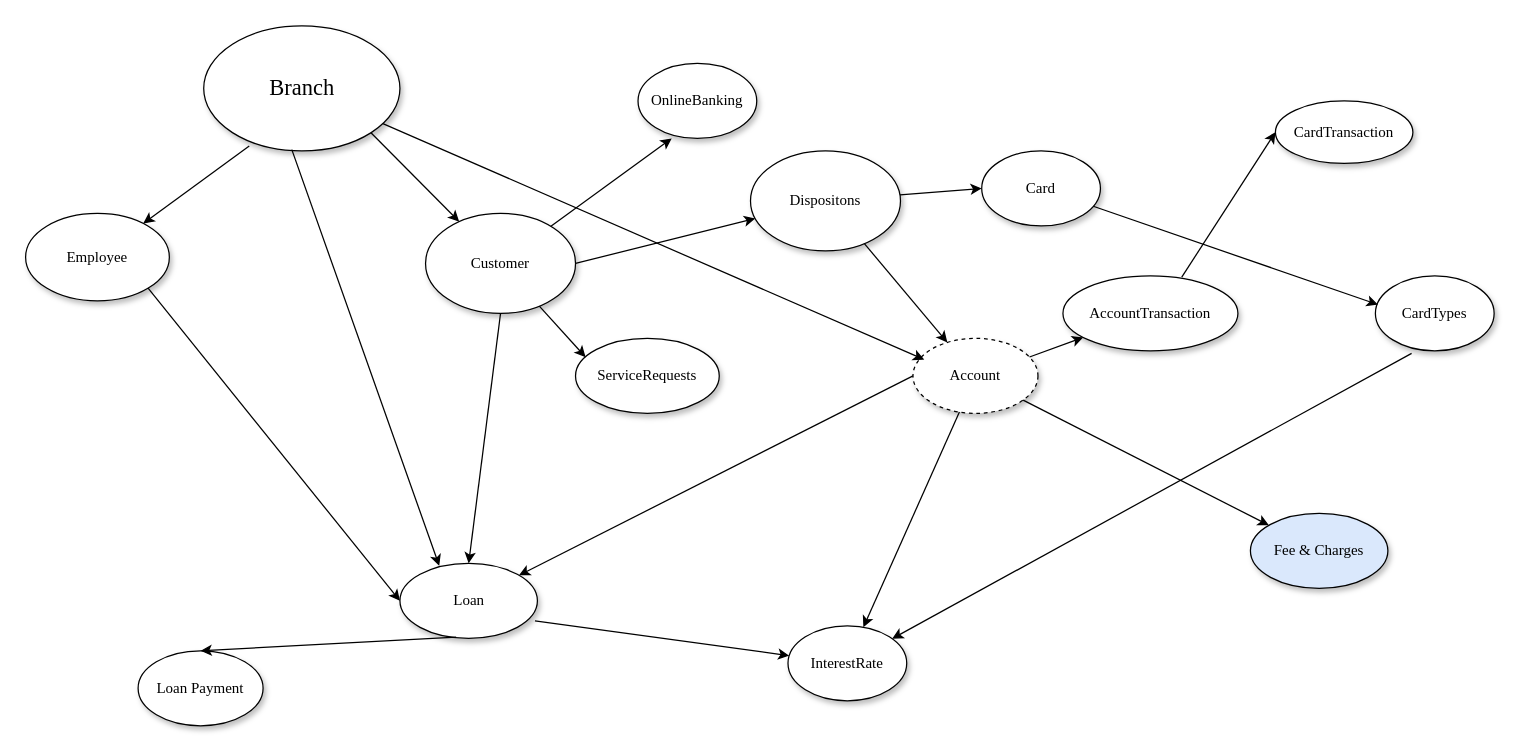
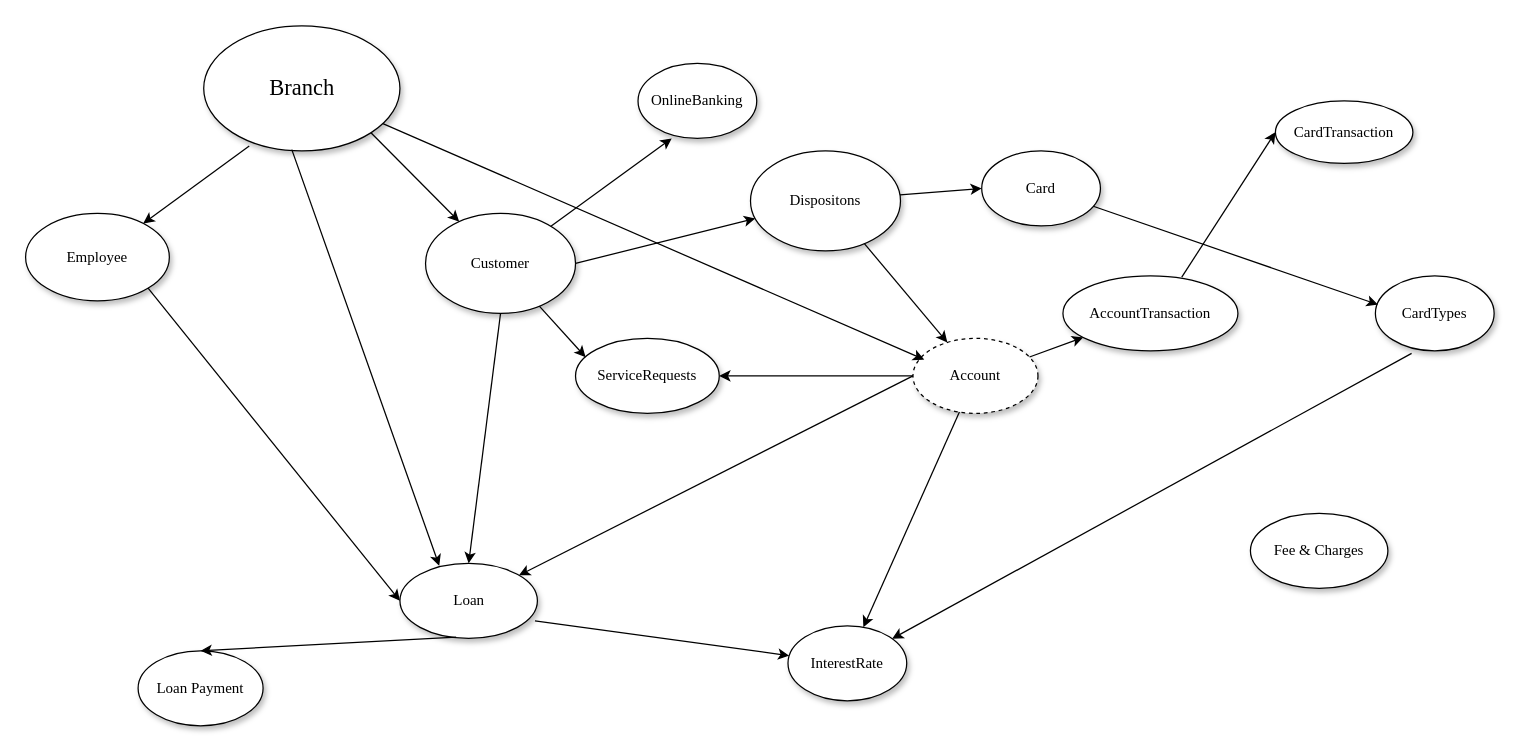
edge "Account" -> "Fee & Charges": now "Account" -> "ServiceRequests"
node "Fee & Charges": fillcolor #dae8fc -> #ffffff
